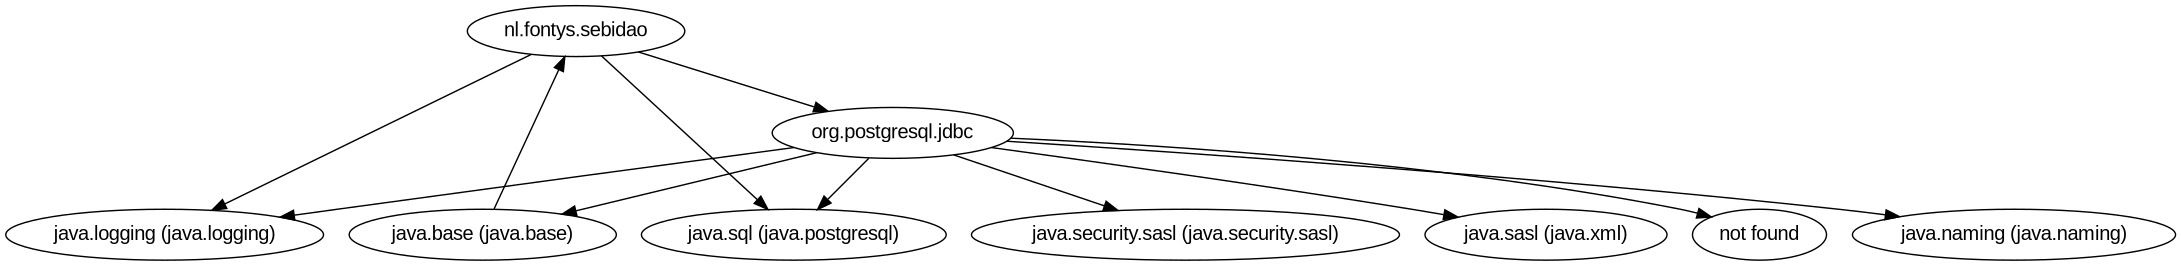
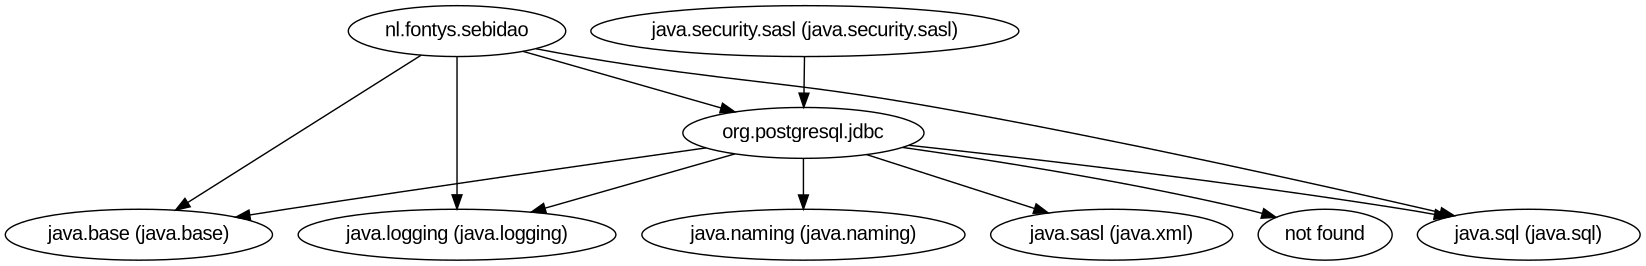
edge "java.base (java.base)" -> "nl.fontys.sebidao": reversed
edge "org.postgresql.jdbc" -> "java.security.sasl (java.security.sasl)": reversed
node "java.sql (java.postgresql)": label "java.sql (java.postgresql)" -> "java.sql (java.sql)"
